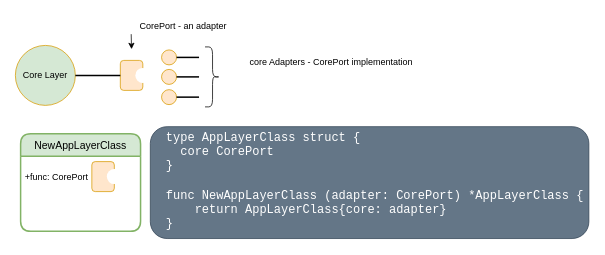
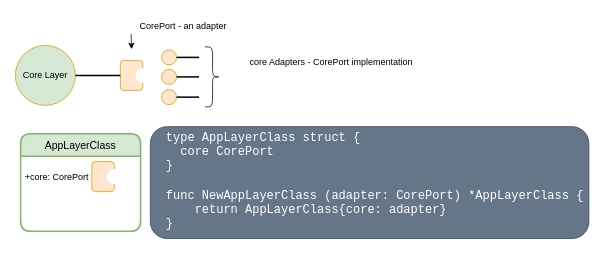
node "NewAppLayerClass": label "NewAppLayerClass" -> "AppLayerClass"
node "+func: CorePort": label "+func: CorePort" -> "+core: CorePort"
